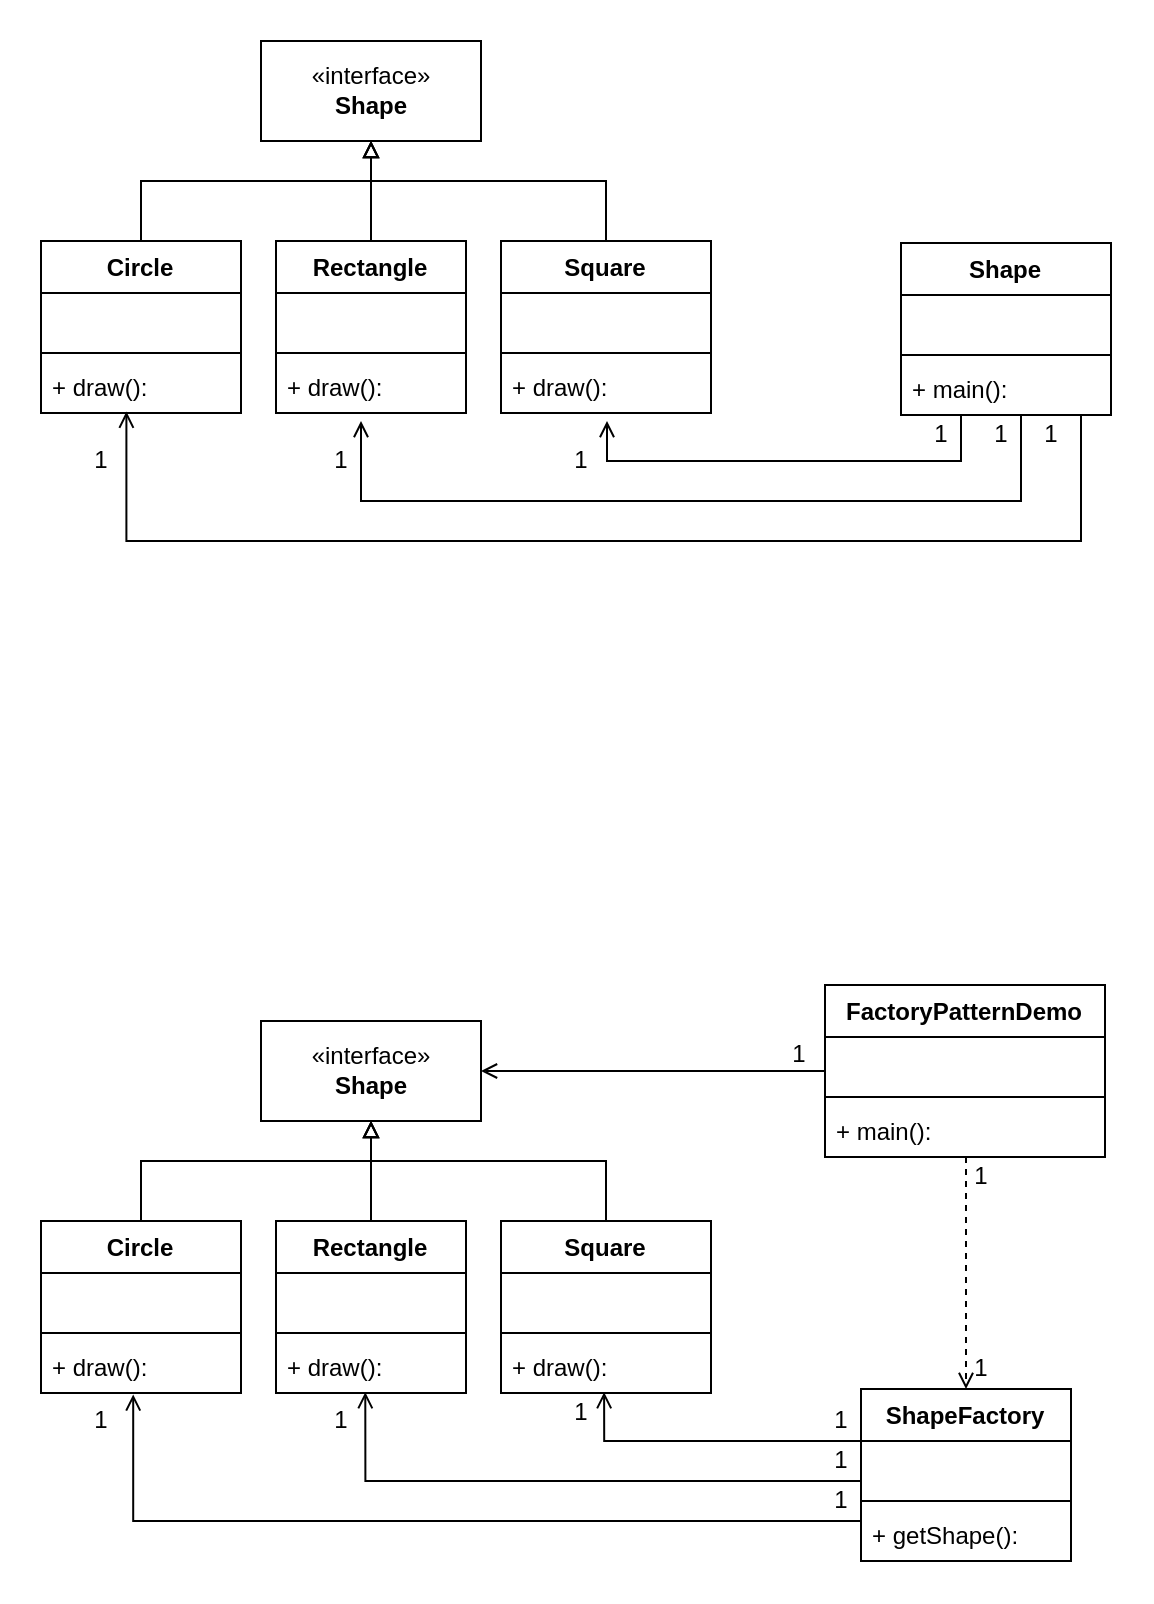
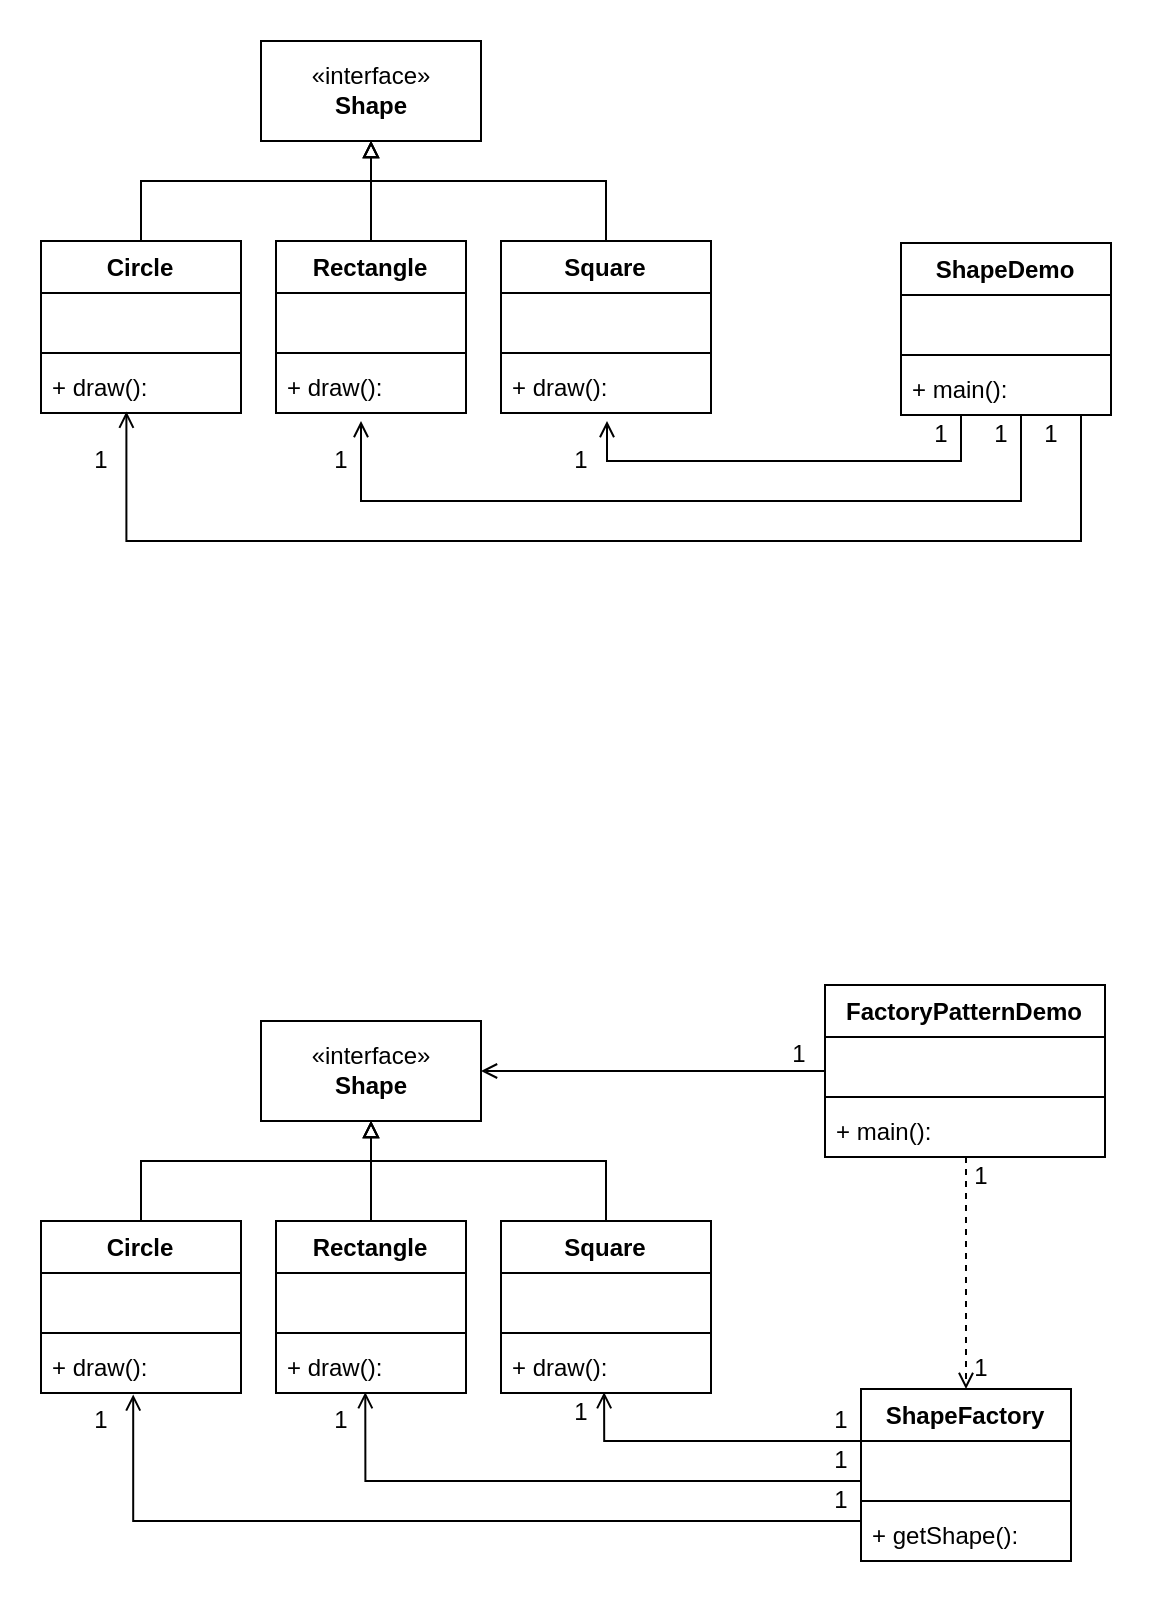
node "Shape": label "Shape" -> "ShapeDemo"
